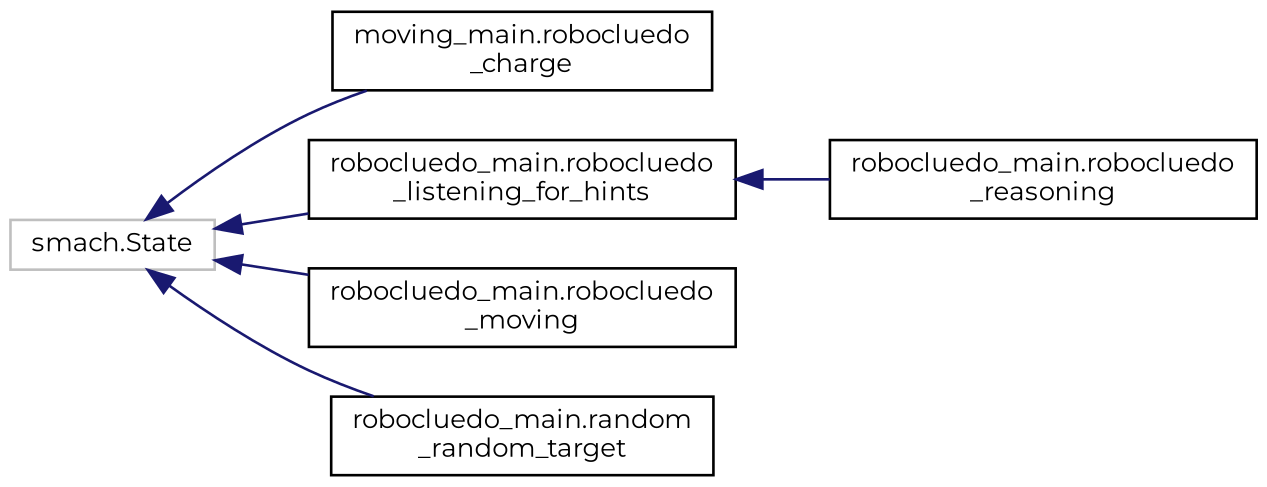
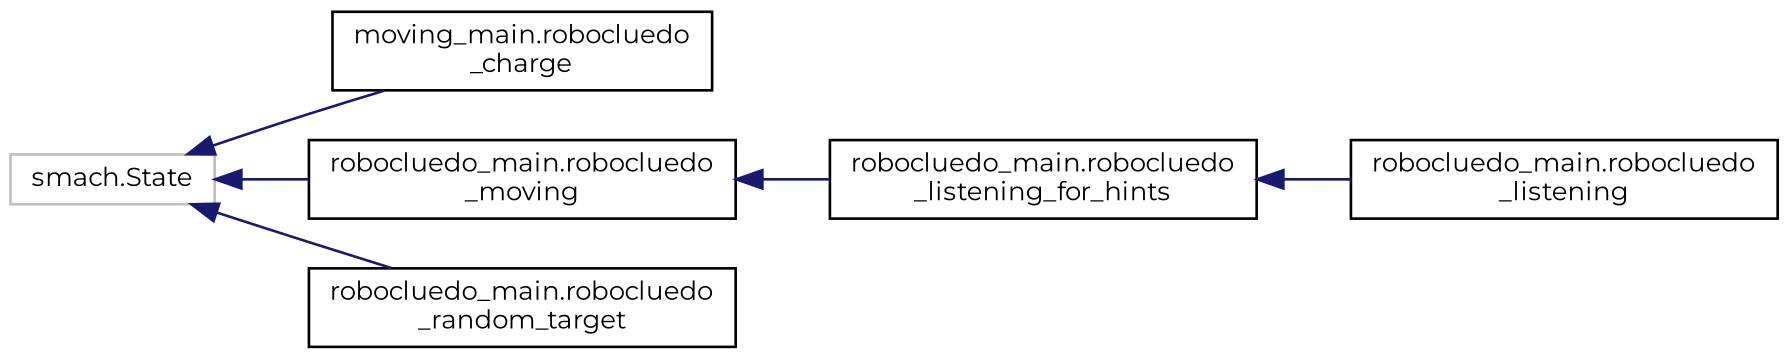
node "robocluedo_main.robocluedo _reasoning": label "robocluedo_main.robocluedo _reasoning" -> "robocluedo_main.robocluedo _listening"
edge "robocluedo_main.robocluedo _listening_for_hints" -> "smach.State": now "robocluedo_main.robocluedo _listening_for_hints" -> "robocluedo_main.robocluedo _moving"
node "robocluedo_main.random _random_target": label "robocluedo_main.random _random_target" -> "robocluedo_main.robocluedo _random_target"
